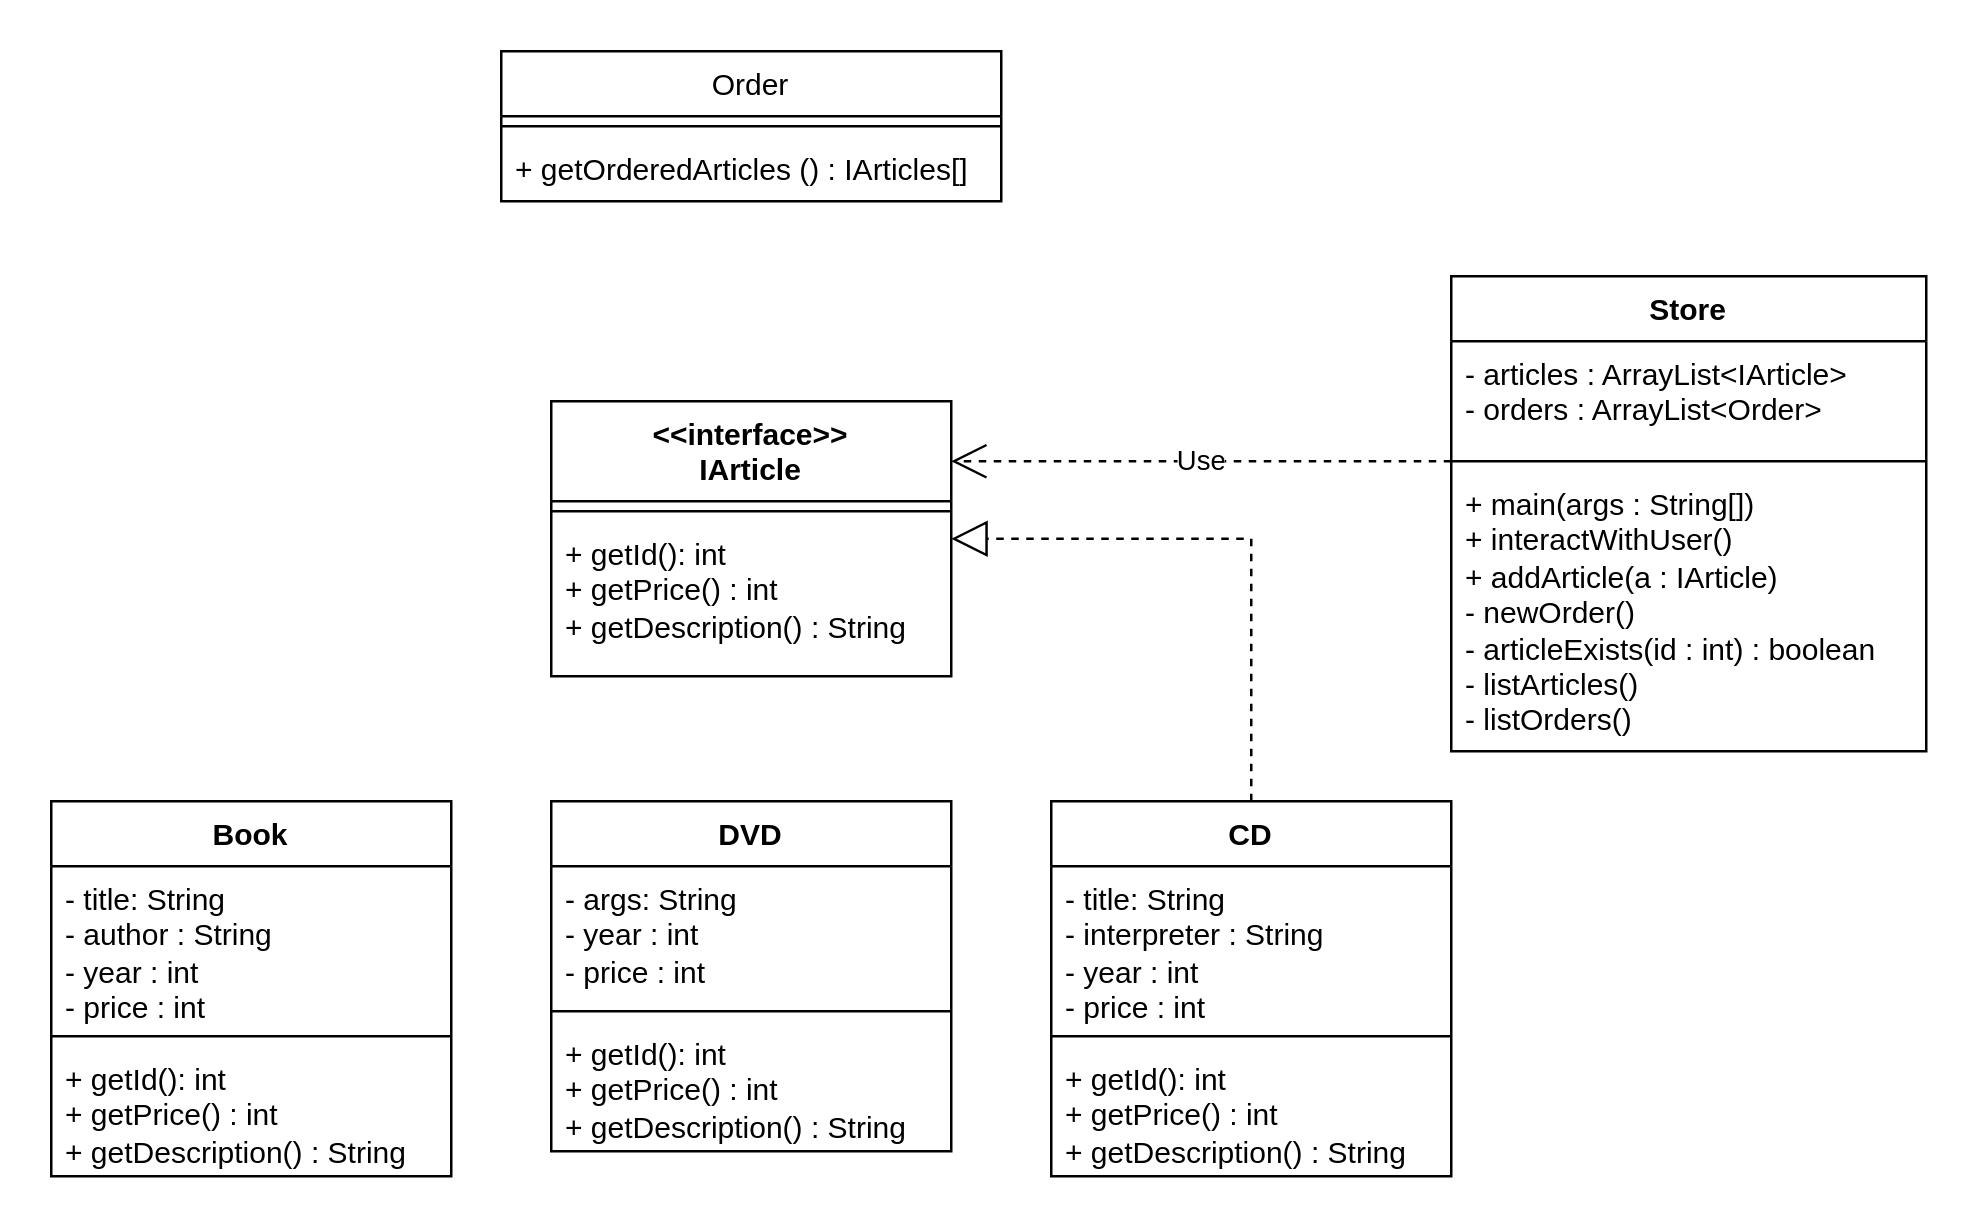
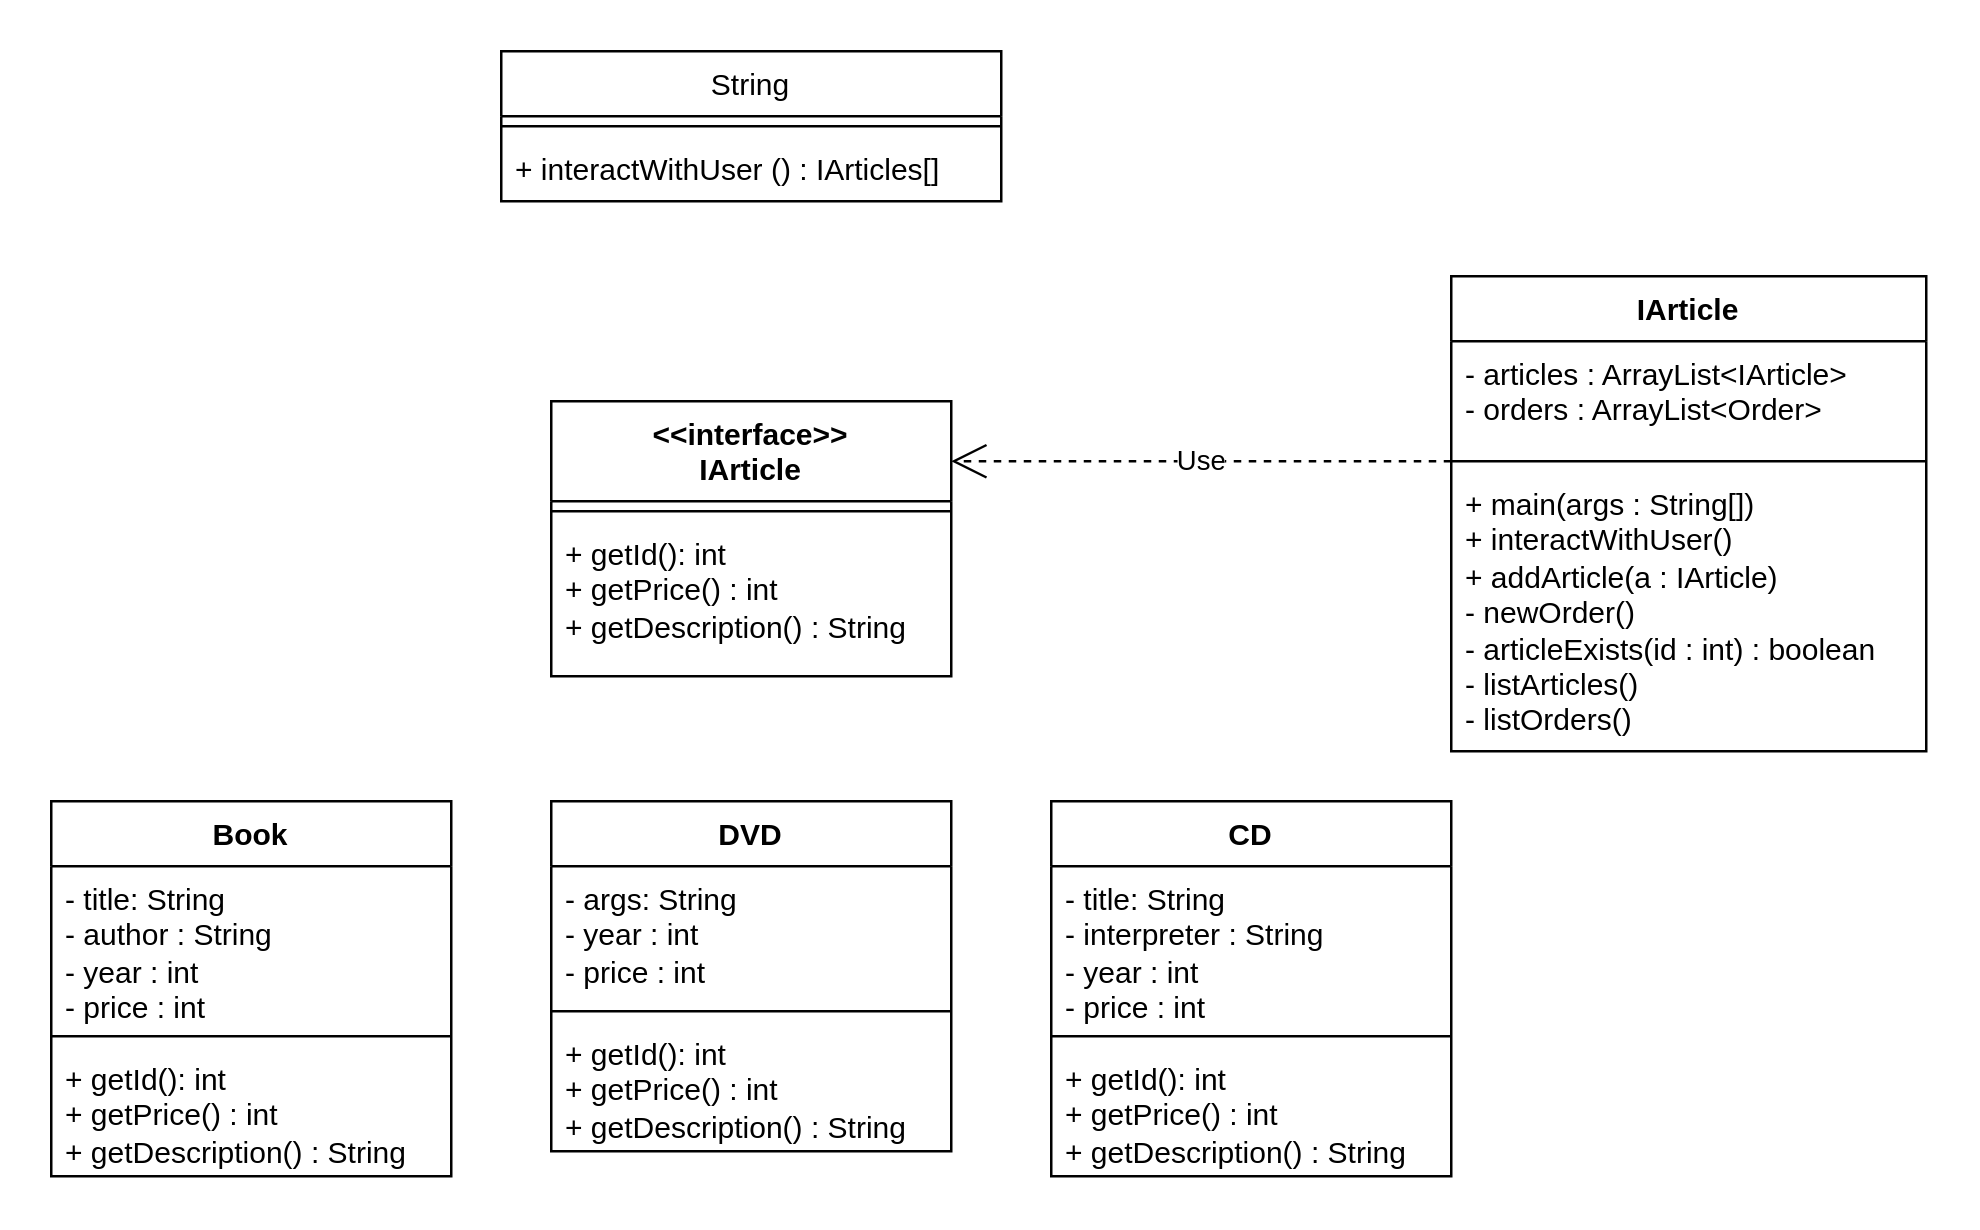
node "Order": label "Order" -> "String"
node "+ getOrderedArticles () : IArticles[]": label "+ getOrderedArticles () : IArticles[]" -> "+ interactWithUser () : IArticles[]"
node "Store": label "Store" -> "IArticle"
edge "CD" -> "<<interface>> IArticle": removed
